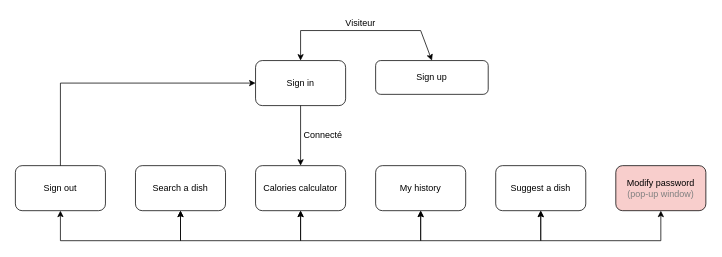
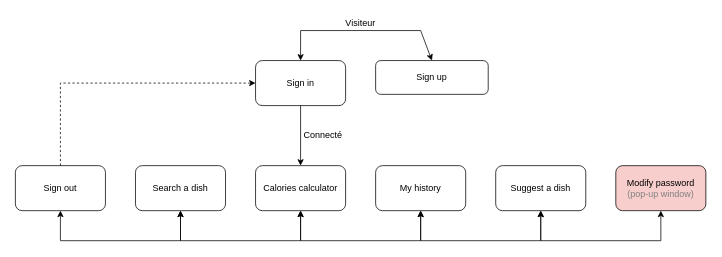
edge "Sign out" -> "Sign in": style solid -> dashed
